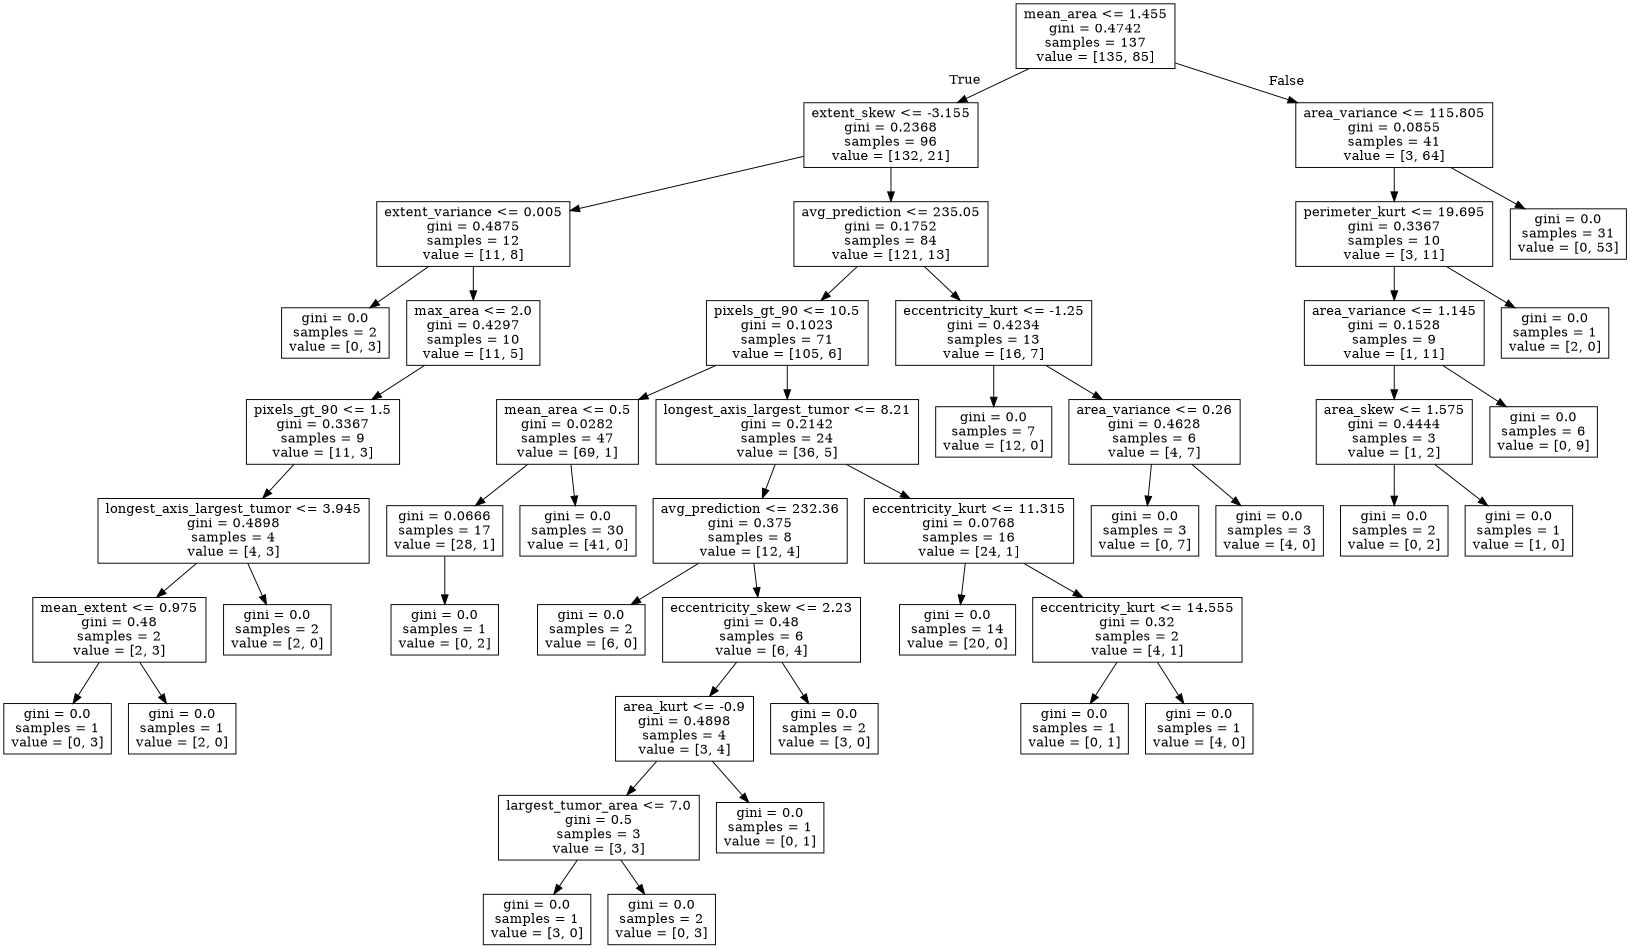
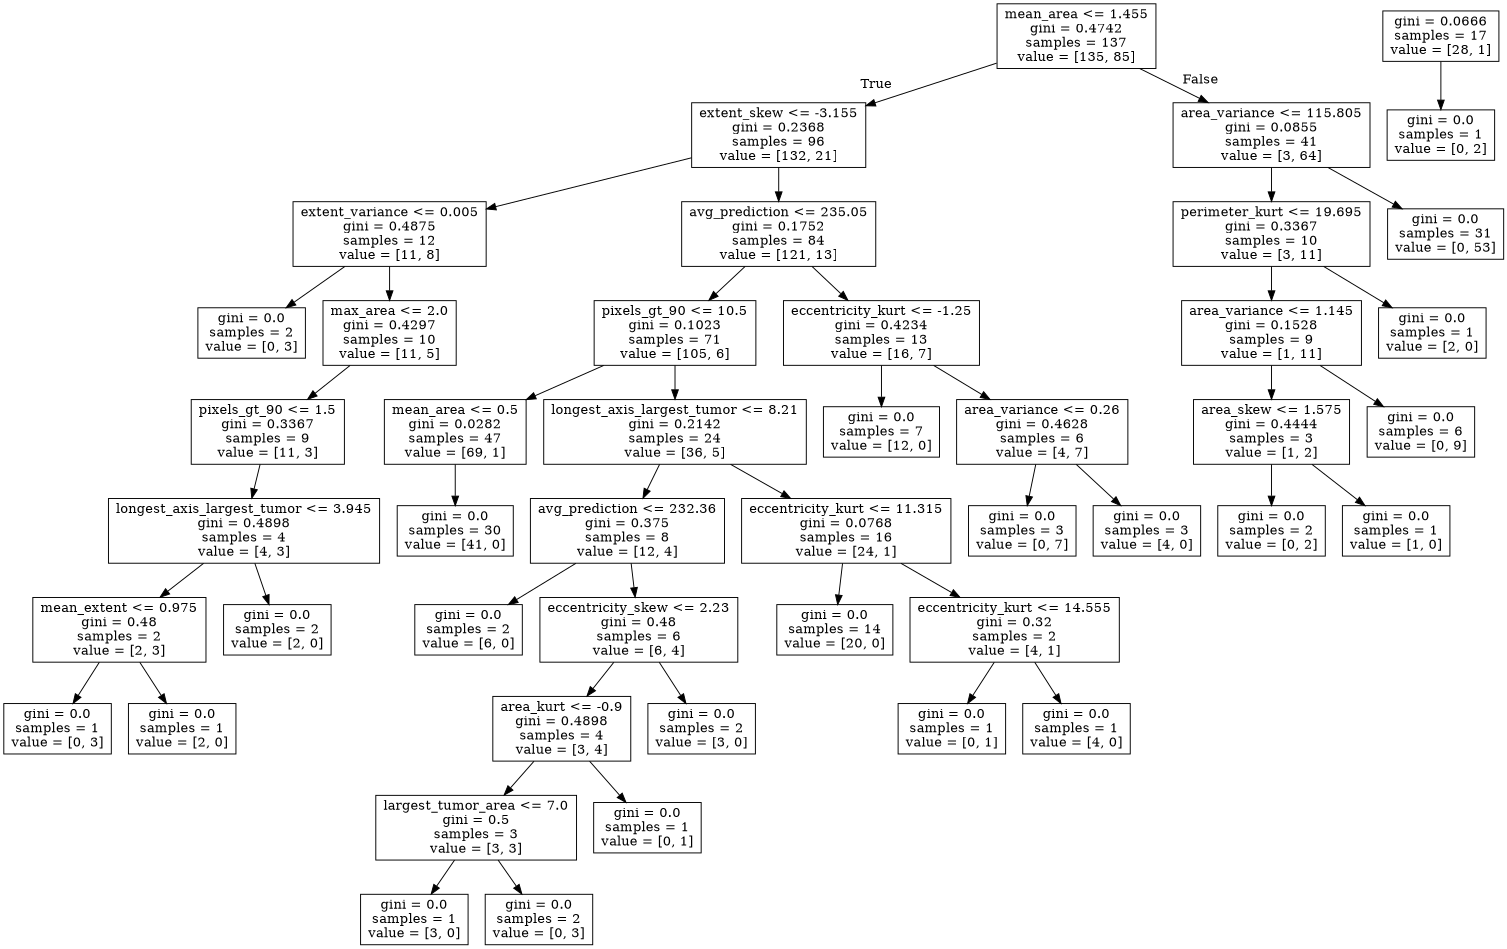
edge "mean_area <= 0.5 gini = 0.0282 samples = 47 value = [69, 1]" -> "gini = 0.0666 samples = 17 value = [28, 1]": removed
